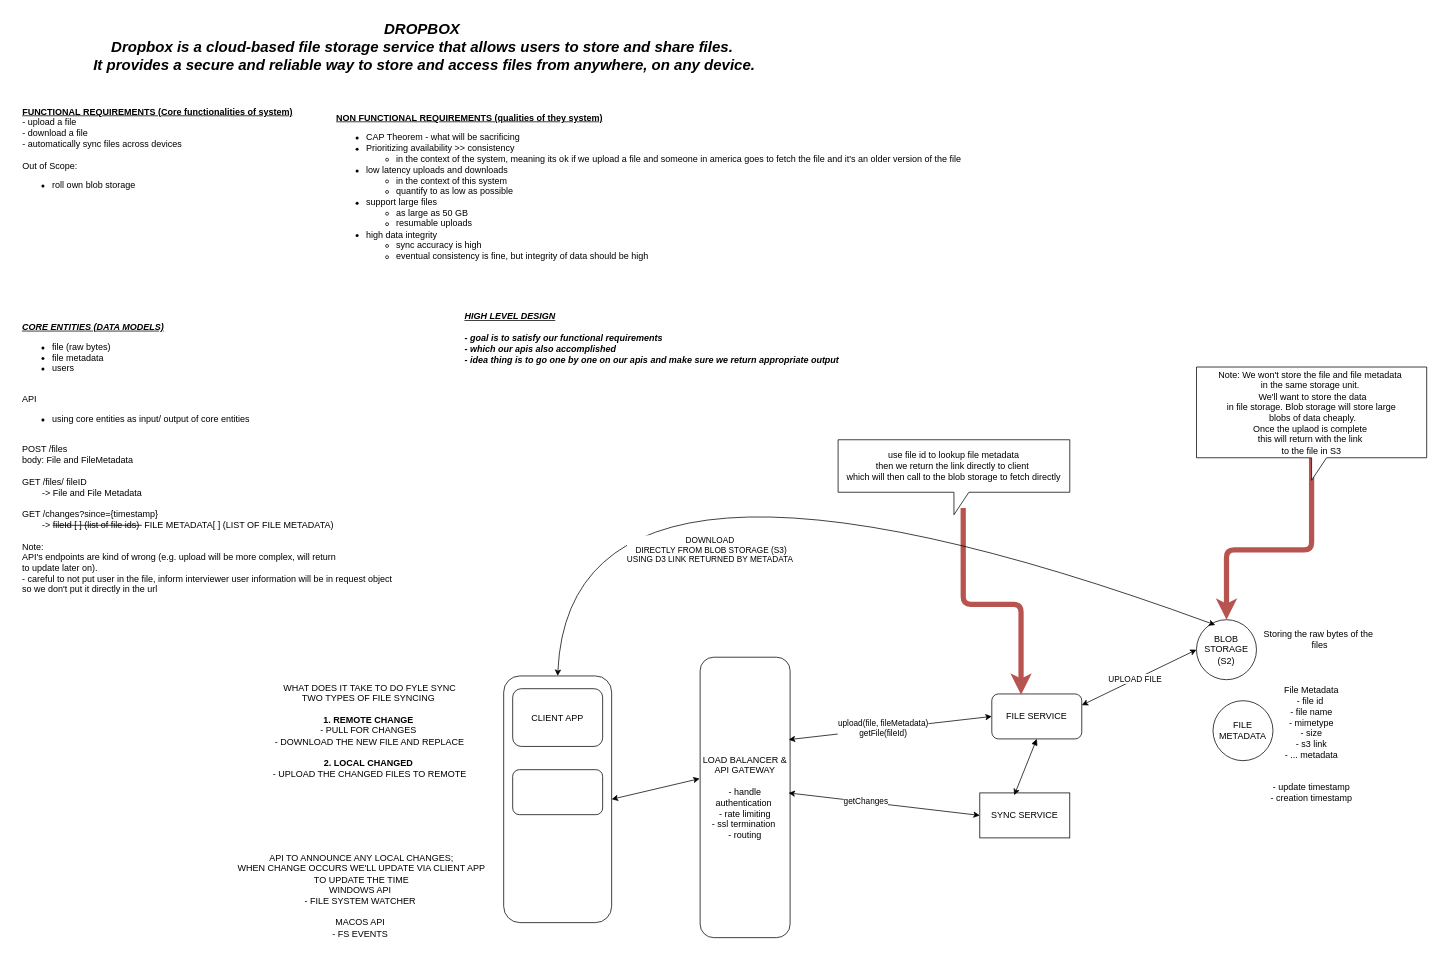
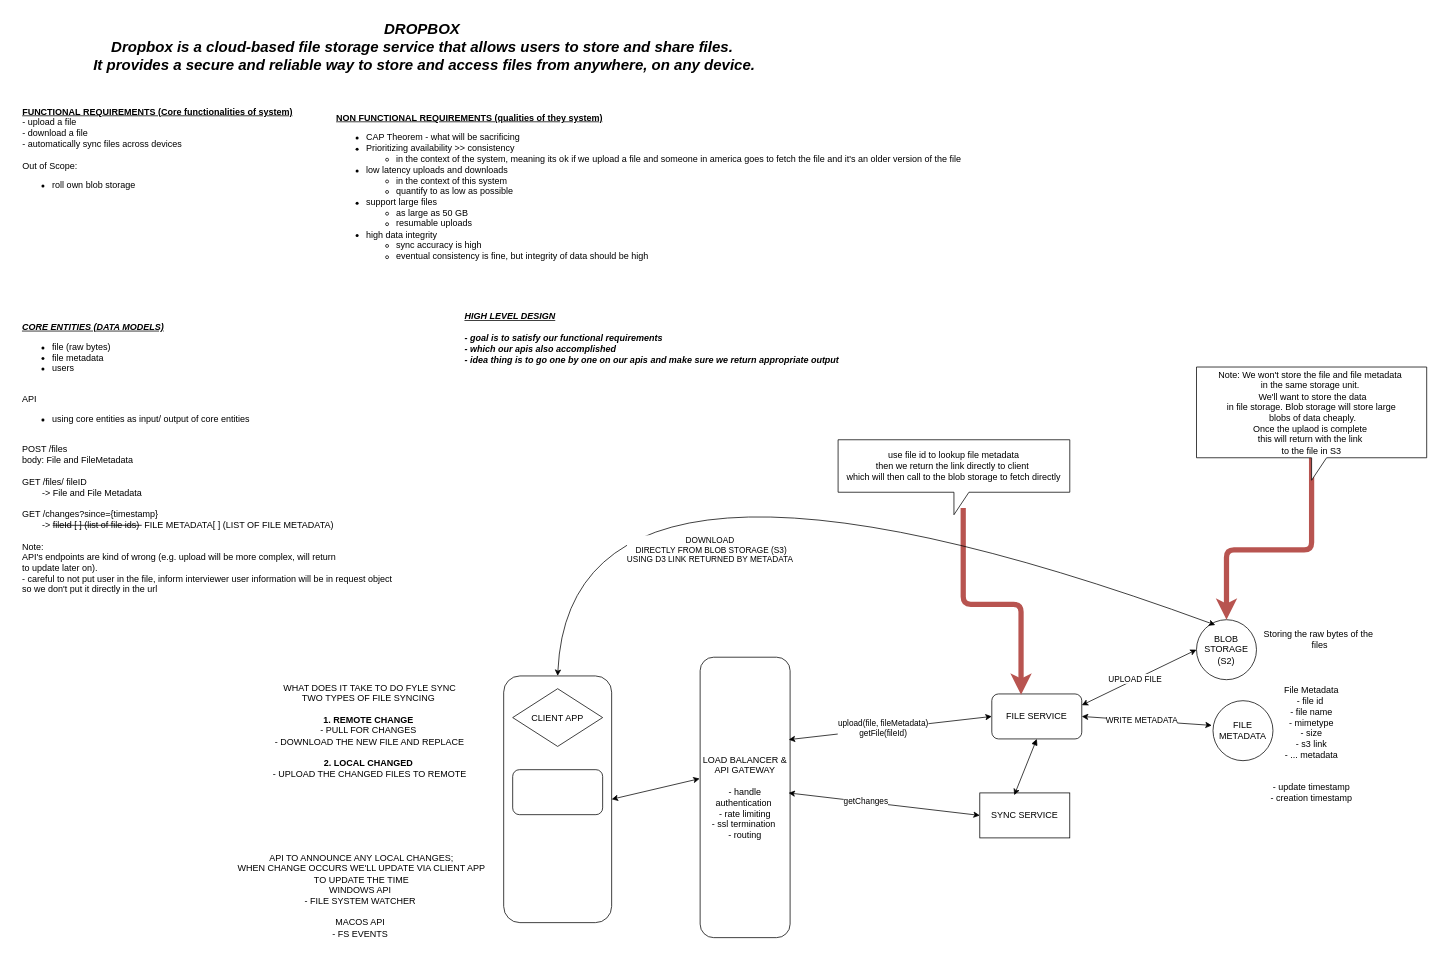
node "CLIENT APP": shape rounded rectangle -> diamond
edge "FILE SERVICE" -- "FILE METADATA": added, label "WRITE METADATA"
